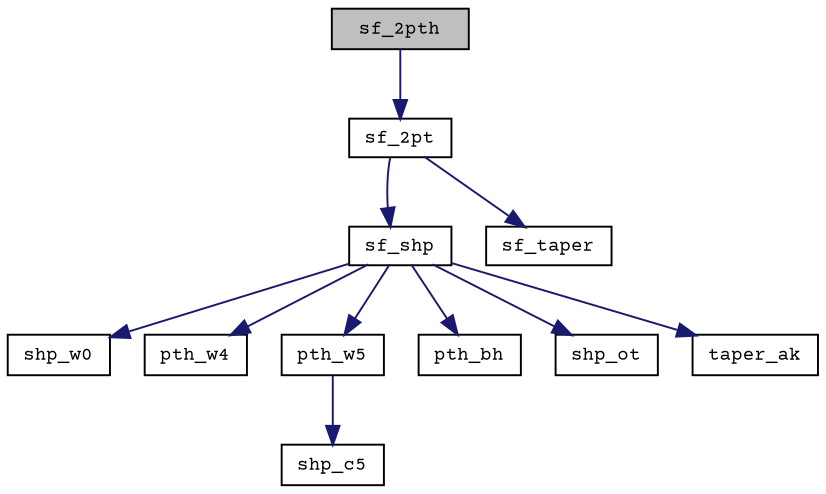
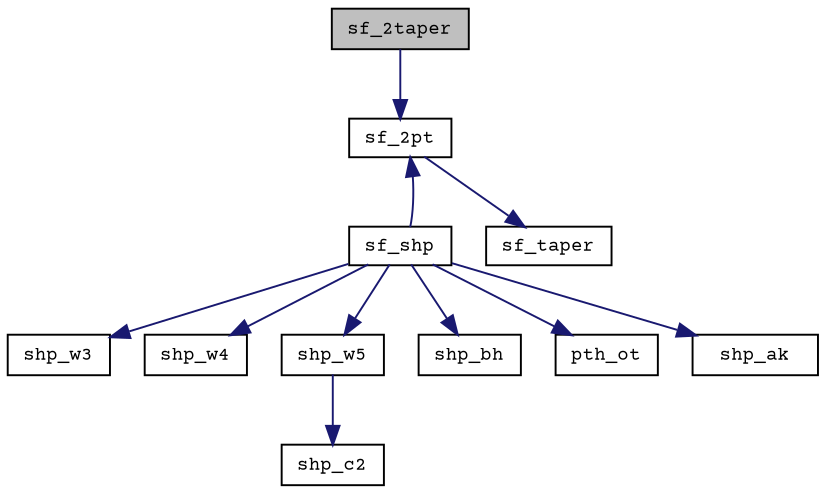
node "sf_2pth": label "sf_2pth" -> "sf_2taper"
edge "sf_2pt" -> "sf_shp": reversed
node "shp_w0": label "shp_w0" -> "shp_w3"
node "pth_w4": label "pth_w4" -> "shp_w4"
node "pth_w5": label "pth_w5" -> "shp_w5"
node "pth_bh": label "pth_bh" -> "shp_bh"
node "shp_ot": label "shp_ot" -> "pth_ot"
node "taper_ak": label "taper_ak" -> "shp_ak"
node "shp_c5": label "shp_c5" -> "shp_c2"
